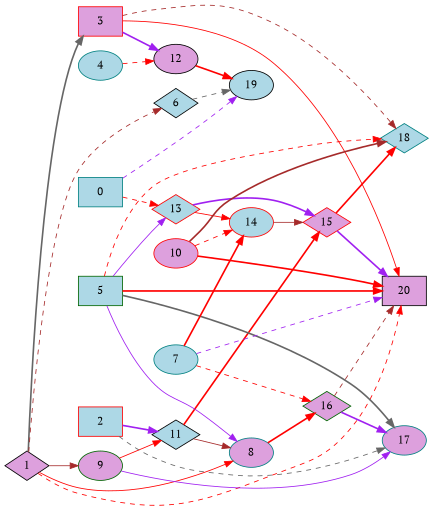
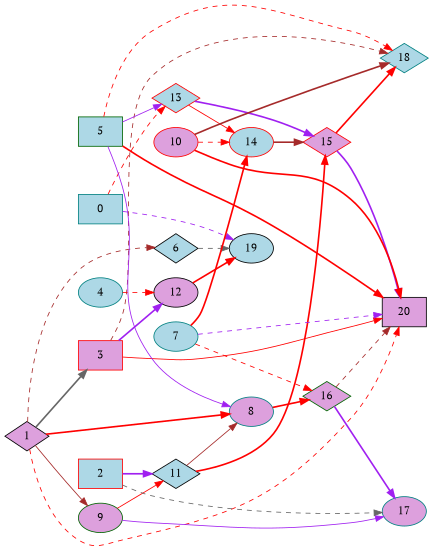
edge "14" -> "15": style solid -> bold
edge "5" -> "17": removed
edge "1" -> "8": style solid -> bold
